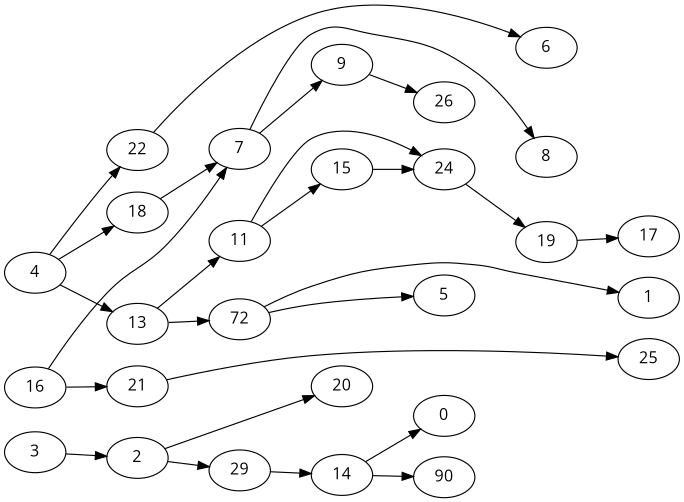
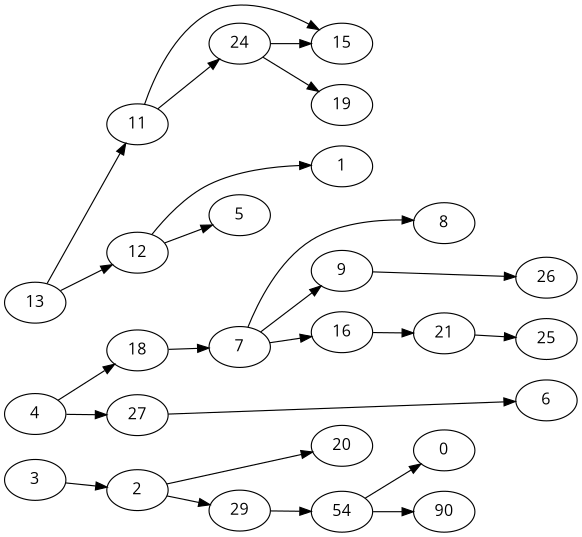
node "22": label "22" -> "27"
edge "15" -> "24": reversed
node "17": removed
edge "16" -> "7": reversed
edge "4" -> "13": removed
node "72": label "72" -> "12"
node "14": label "14" -> "54"
